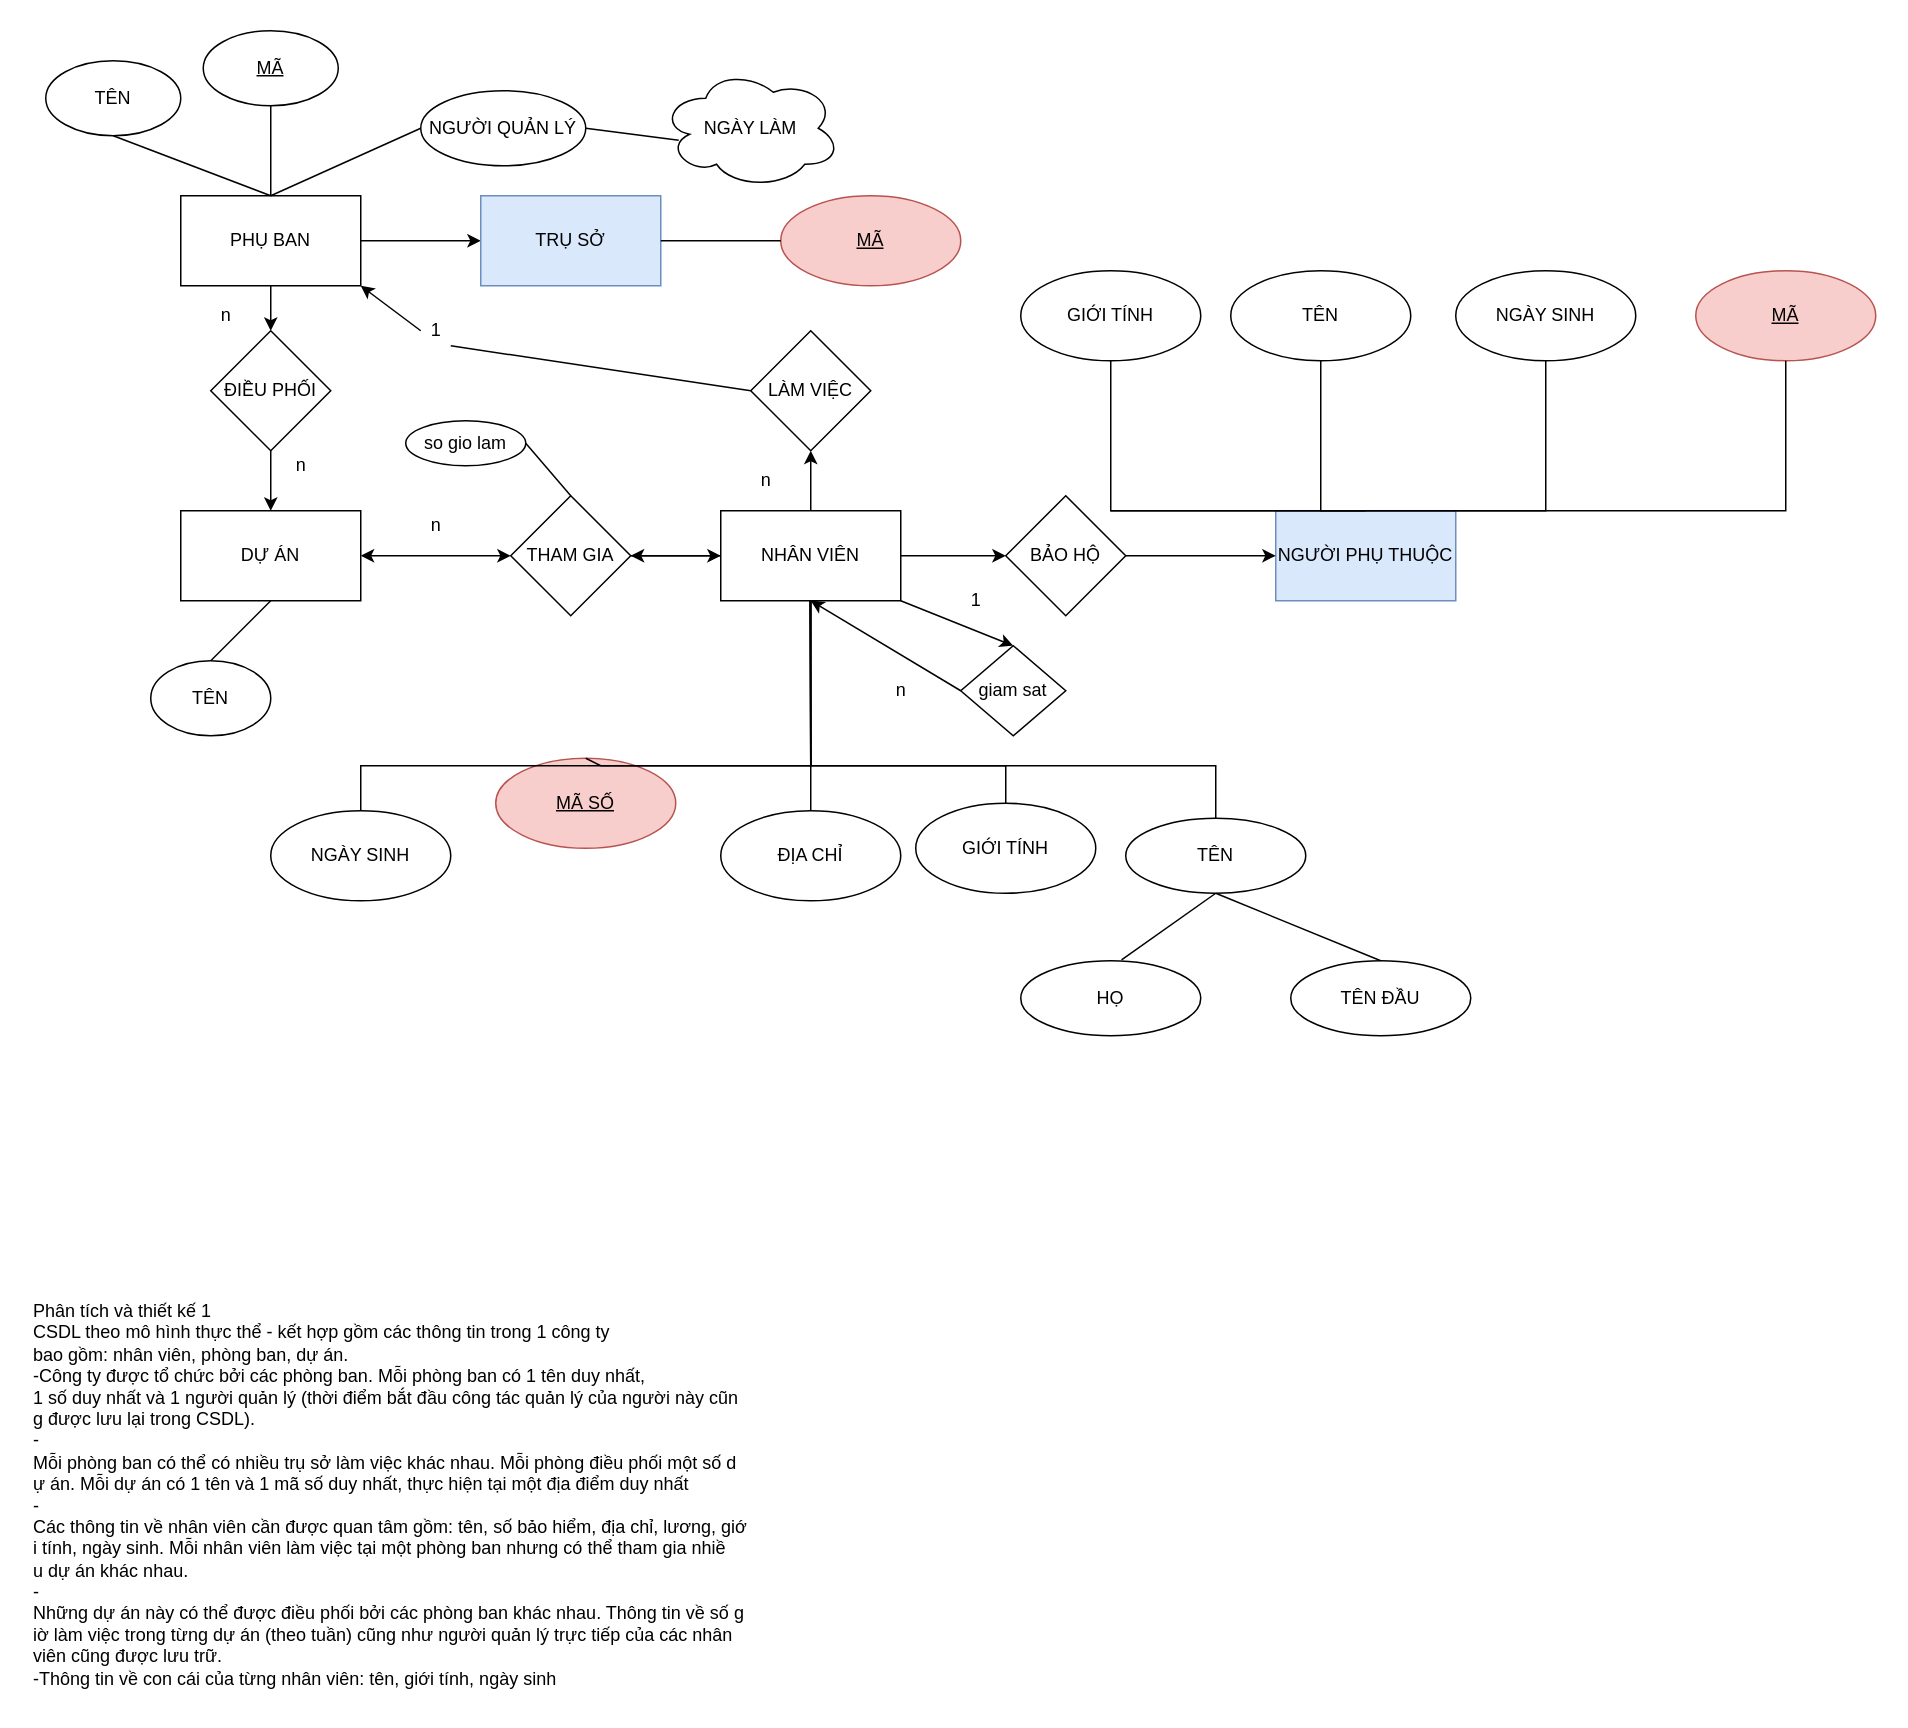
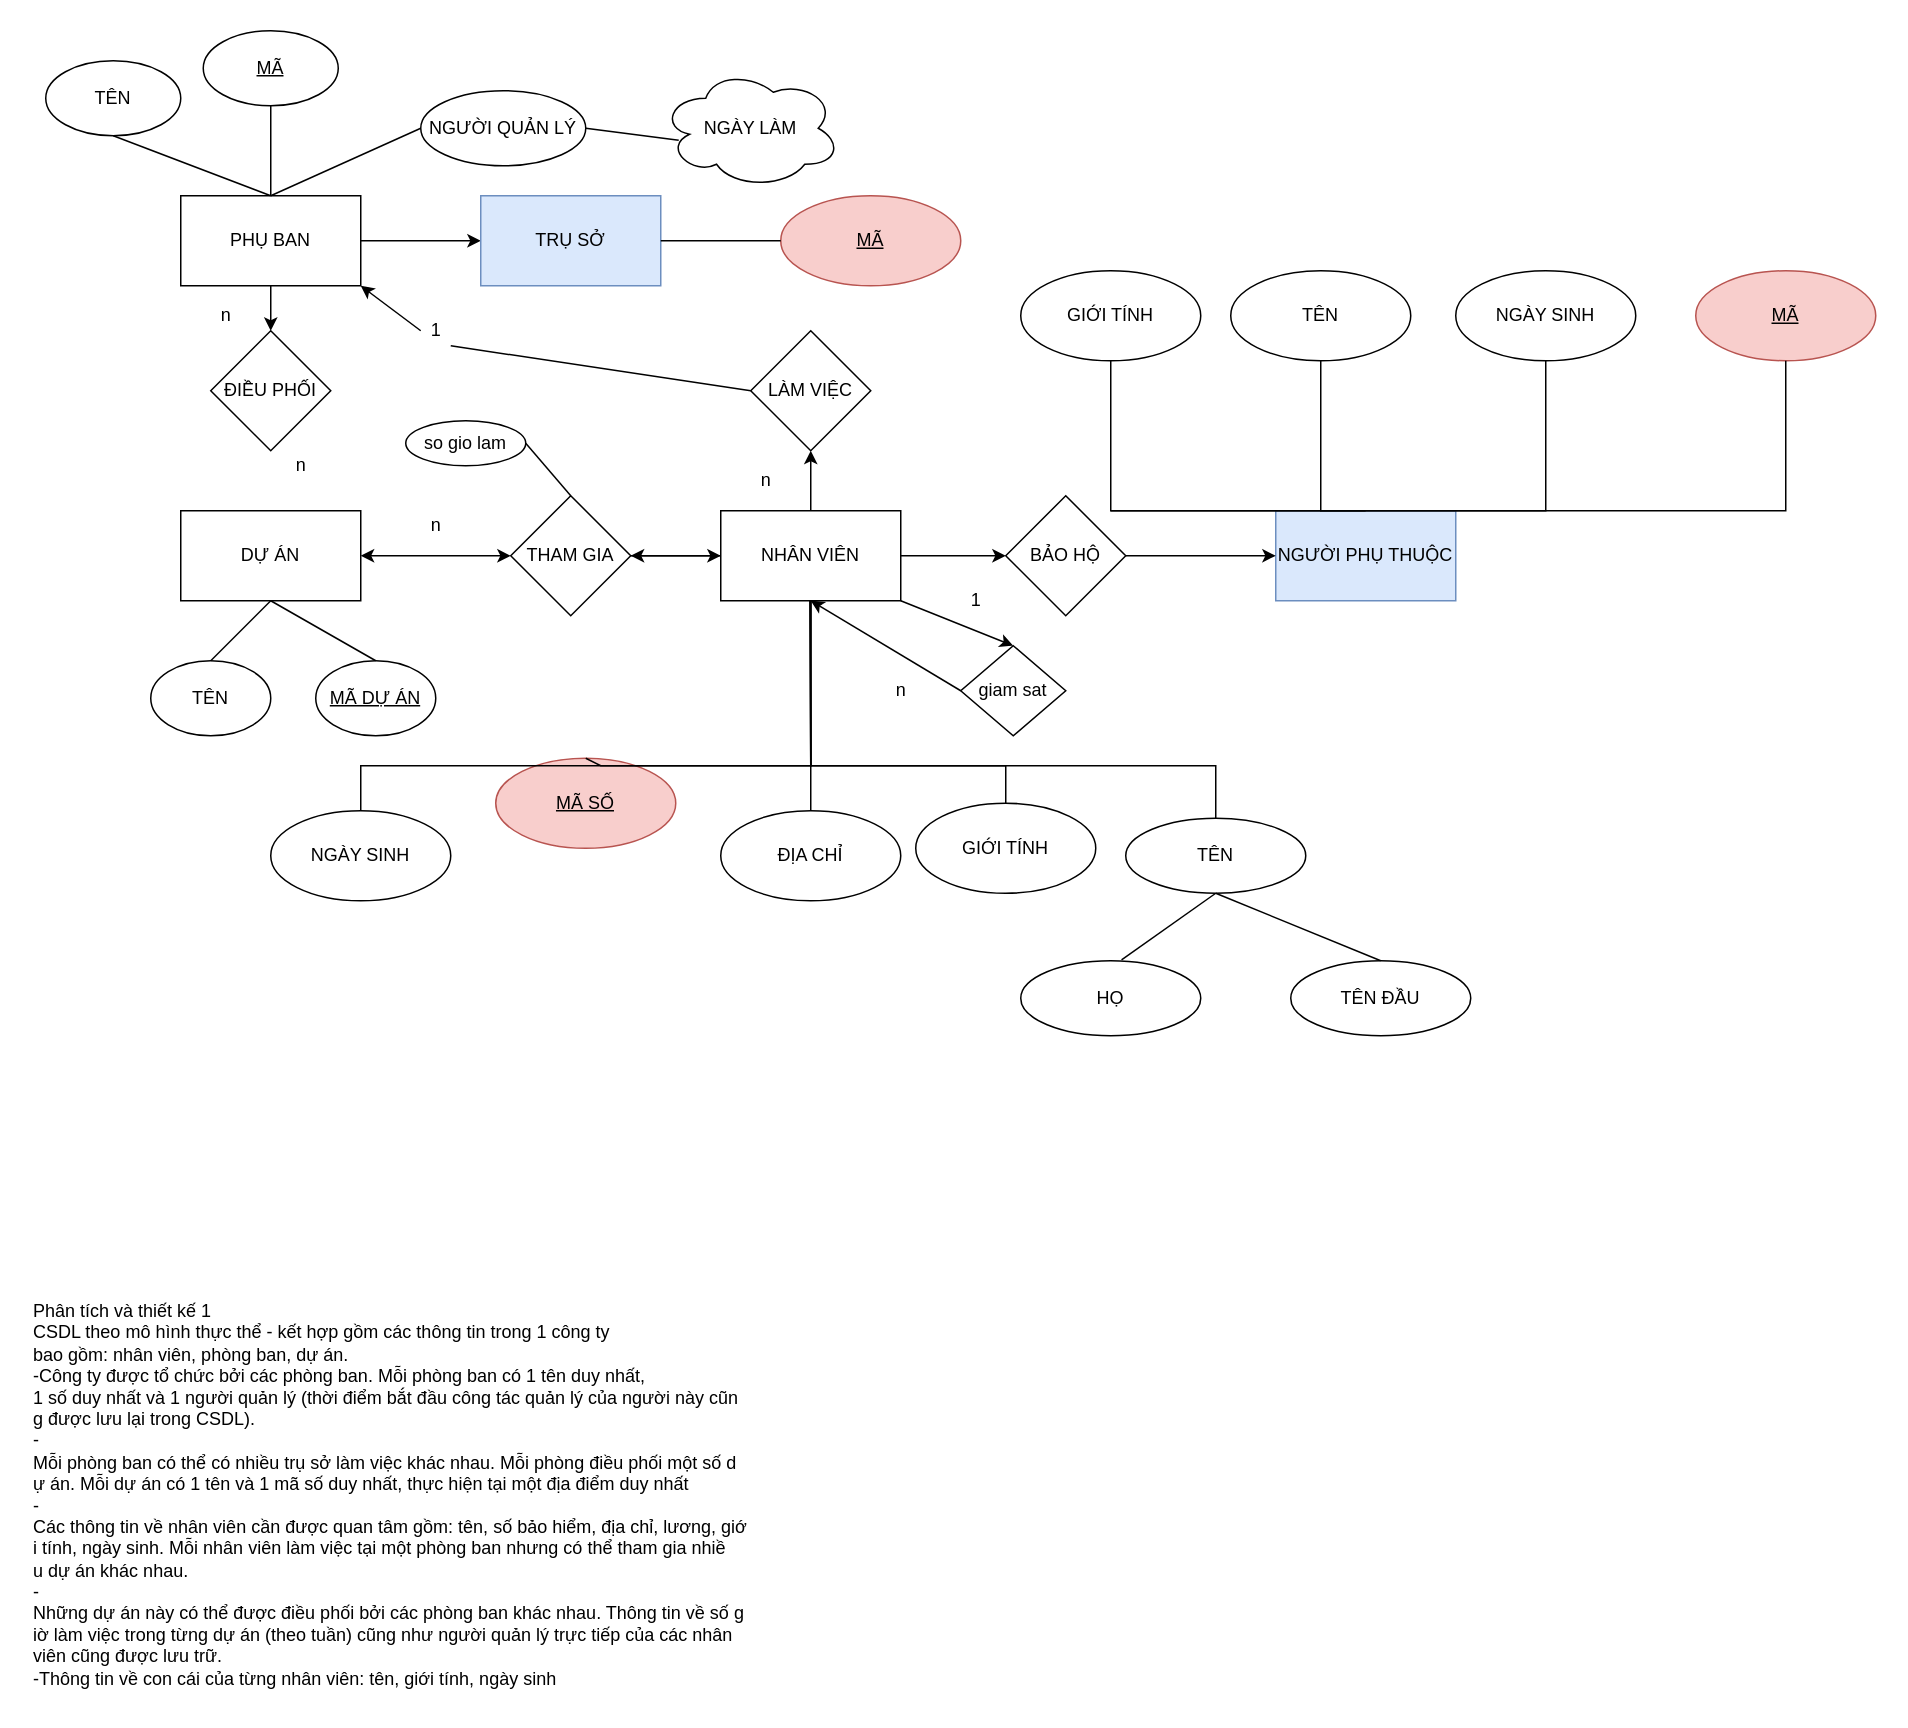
edge "ĐIỀU PHỐI" -> "DỰ ÁN": removed
edge "DỰ ÁN" -- "MÃ DỰ ÁN": added
node "MÃ DỰ ÁN": added
